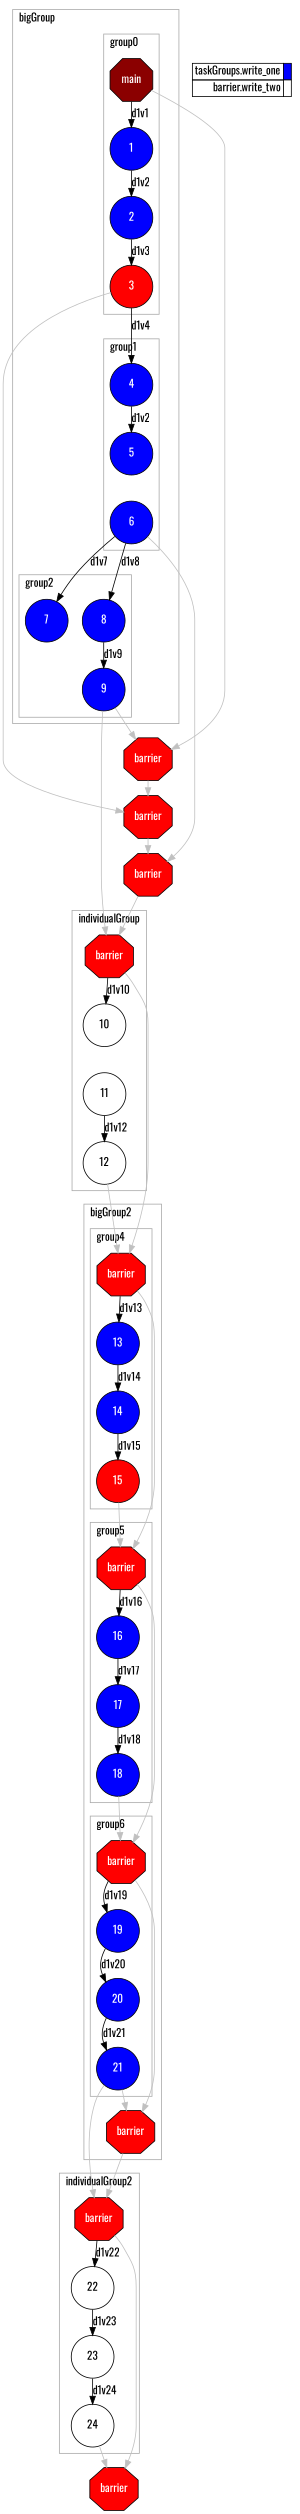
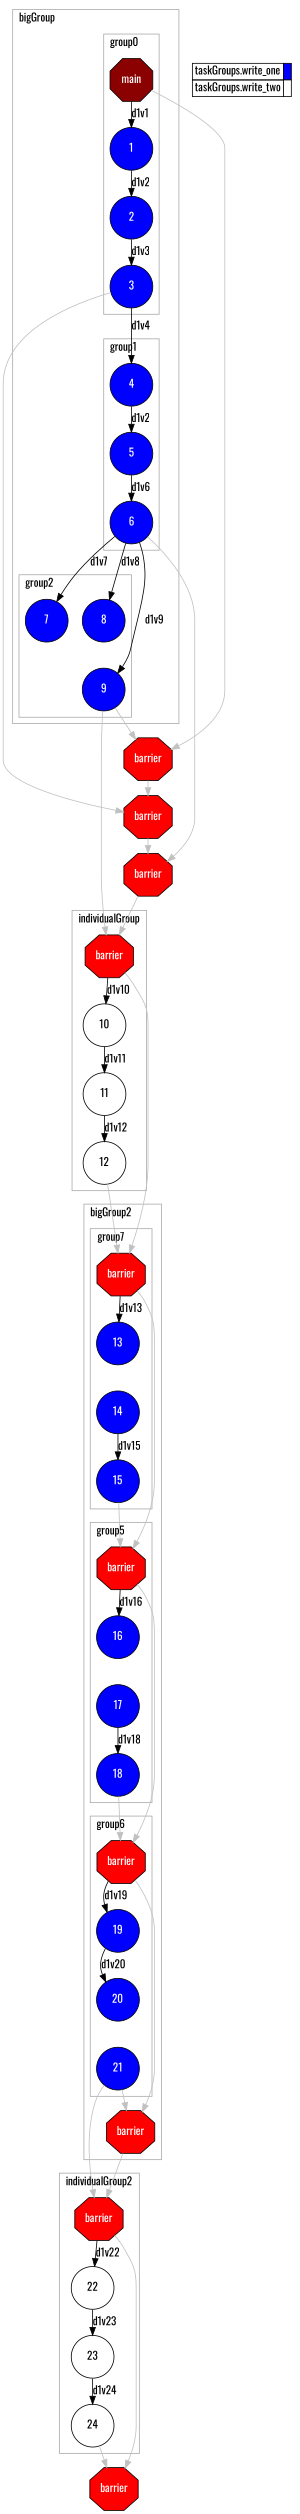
node "taskGroups.write_one": text "barrier.write_two" -> "taskGroups.write_two"
node "3": fillcolor #ff0000 -> #0000ff
edge "5" -> "6": added, label "d1v6"
edge "8" -> "9": now "6" -> "9"
edge "10" -> "11": added, label "d1v11"
cluster "group4": label "group4" -> "group7"
edge "13" -> "14": removed, label "d1v14"
node "15": fillcolor #ff0000 -> #0000ff
edge "16" -> "17": removed, label "d1v17"
edge "20" -> "21": removed, label "d1v21"
